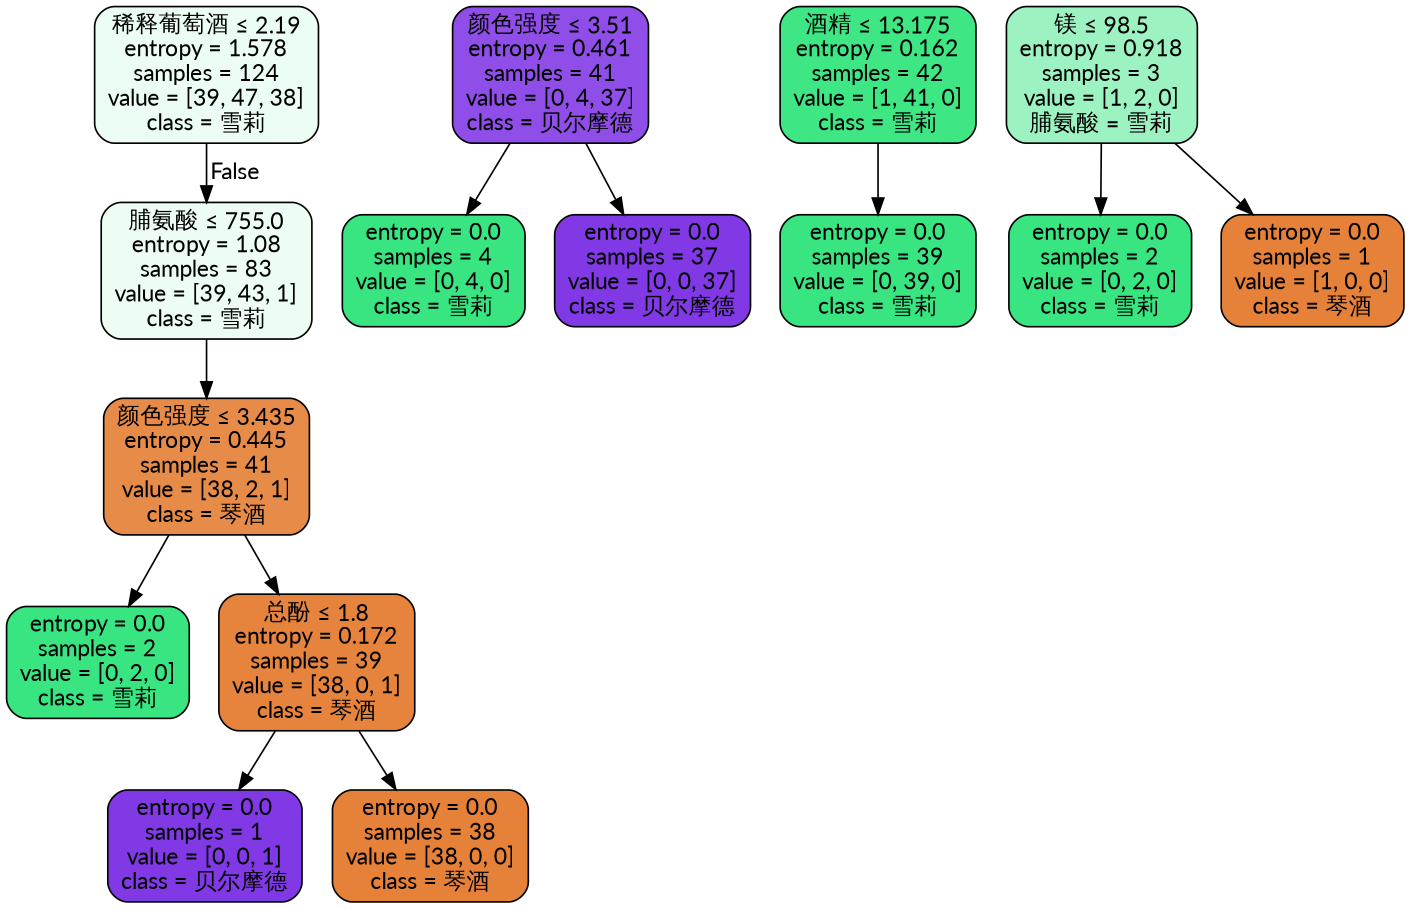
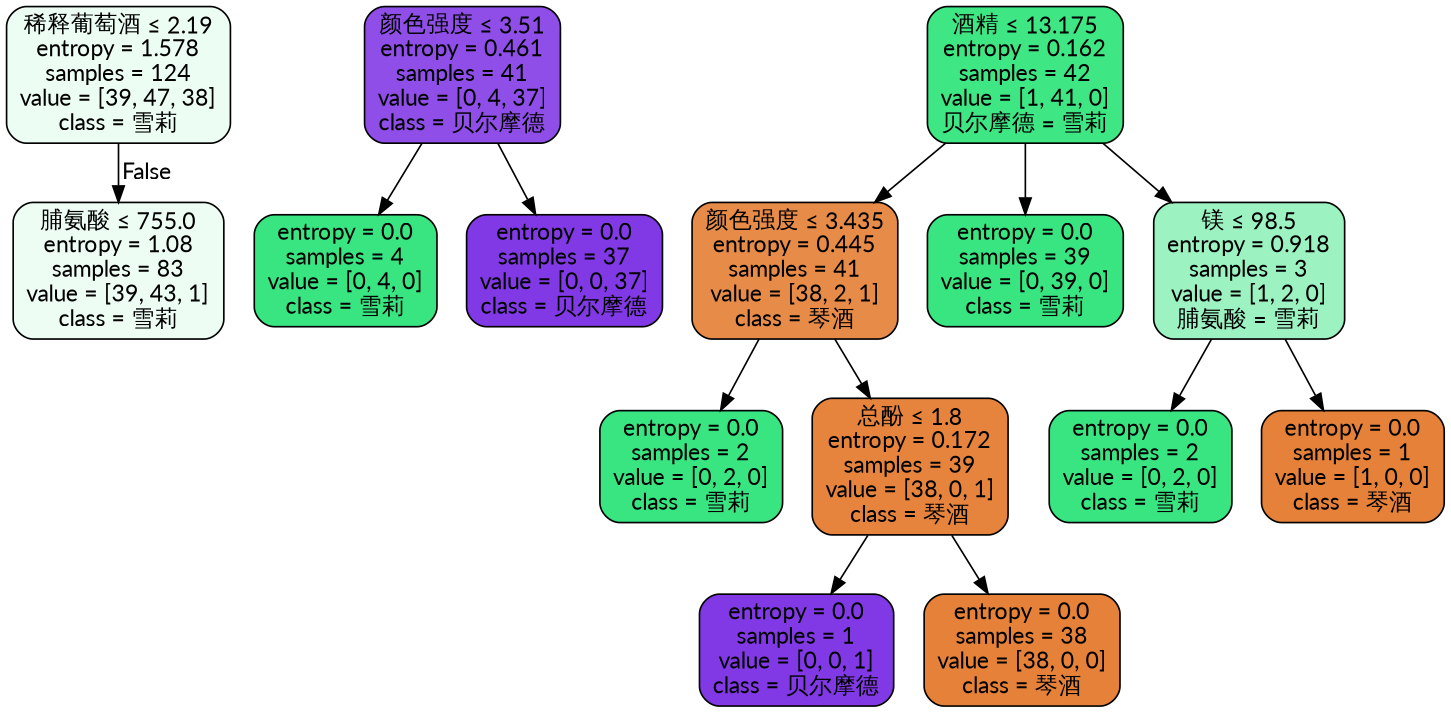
node "酒精 ≤ 13.175": text "class = 雪莉" -> "贝尔摩德 = 雪莉"
edge "酒精 ≤ 13.175" -> "镁 ≤ 98.5": added
edge "脯氨酸 ≤ 755.0" -> "颜色强度 ≤ 3.435": now "酒精 ≤ 13.175" -> "颜色强度 ≤ 3.435"
